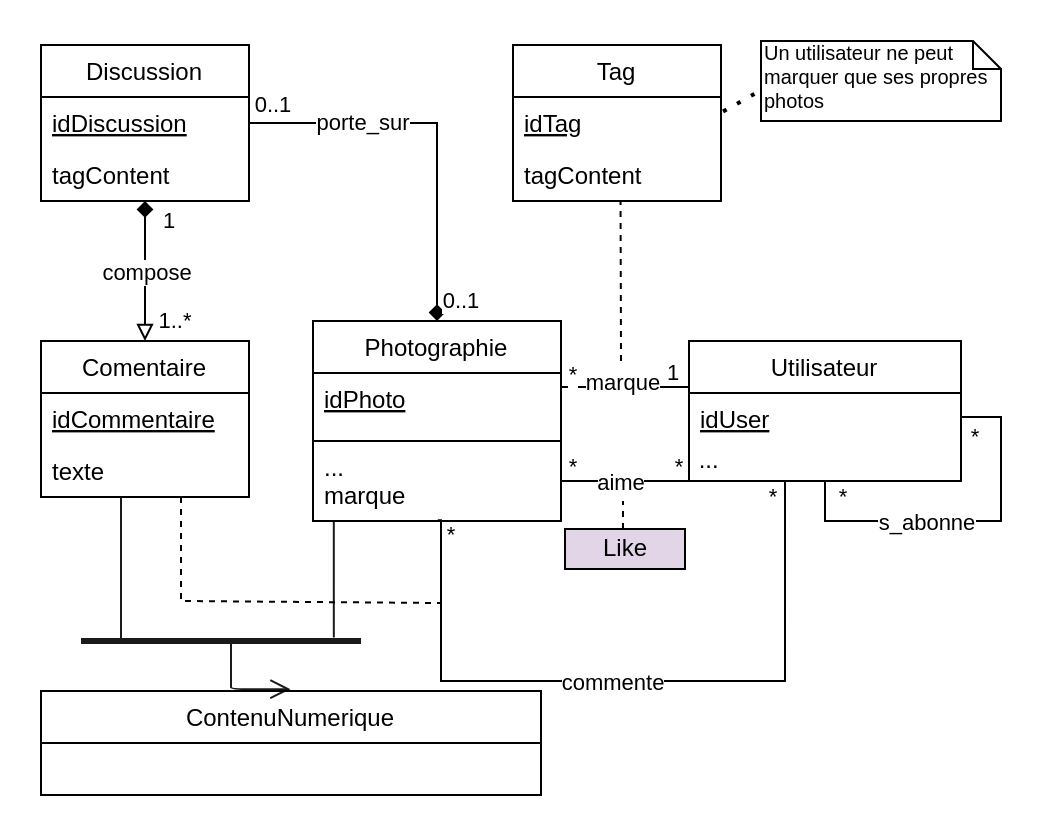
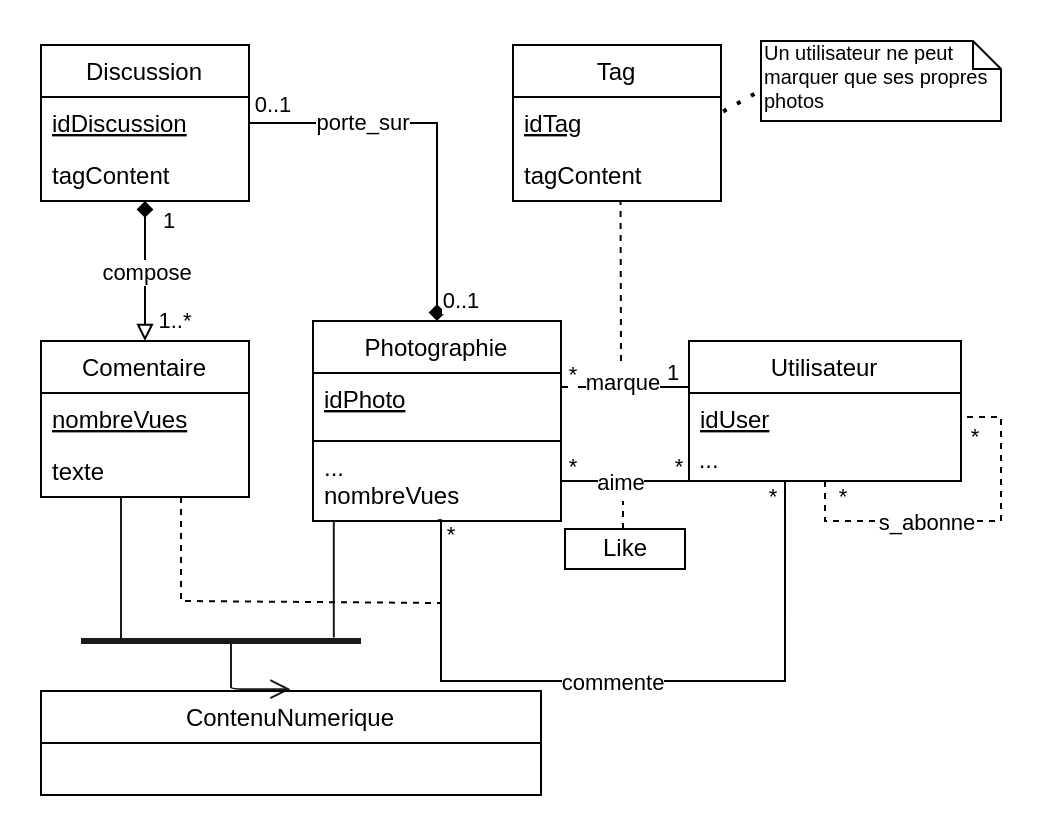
node "idCommentaire": label "idCommentaire" -> "nombreVues"
edge "Utilisateur" -- "idUser": style solid -> dashed
node "... marque": label "... marque" -> "... nombreVues"
node "Like": fillcolor #e1d5e7 -> #ffffff
